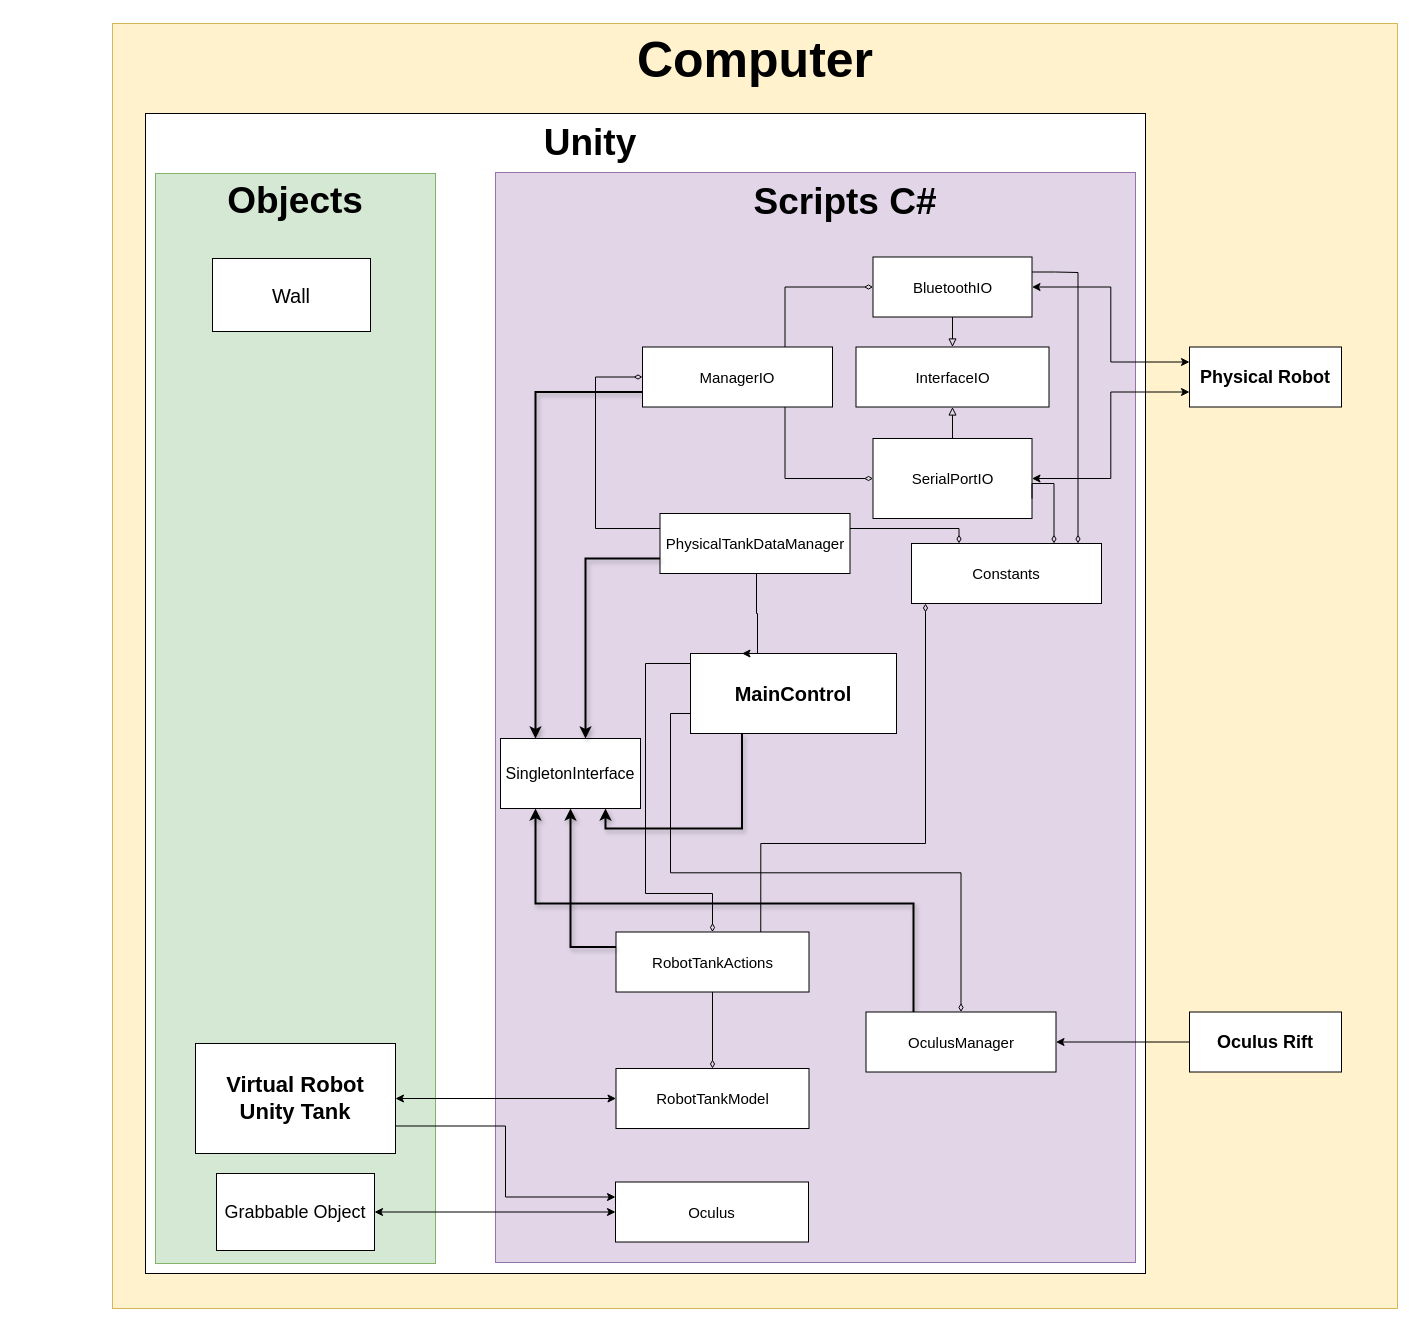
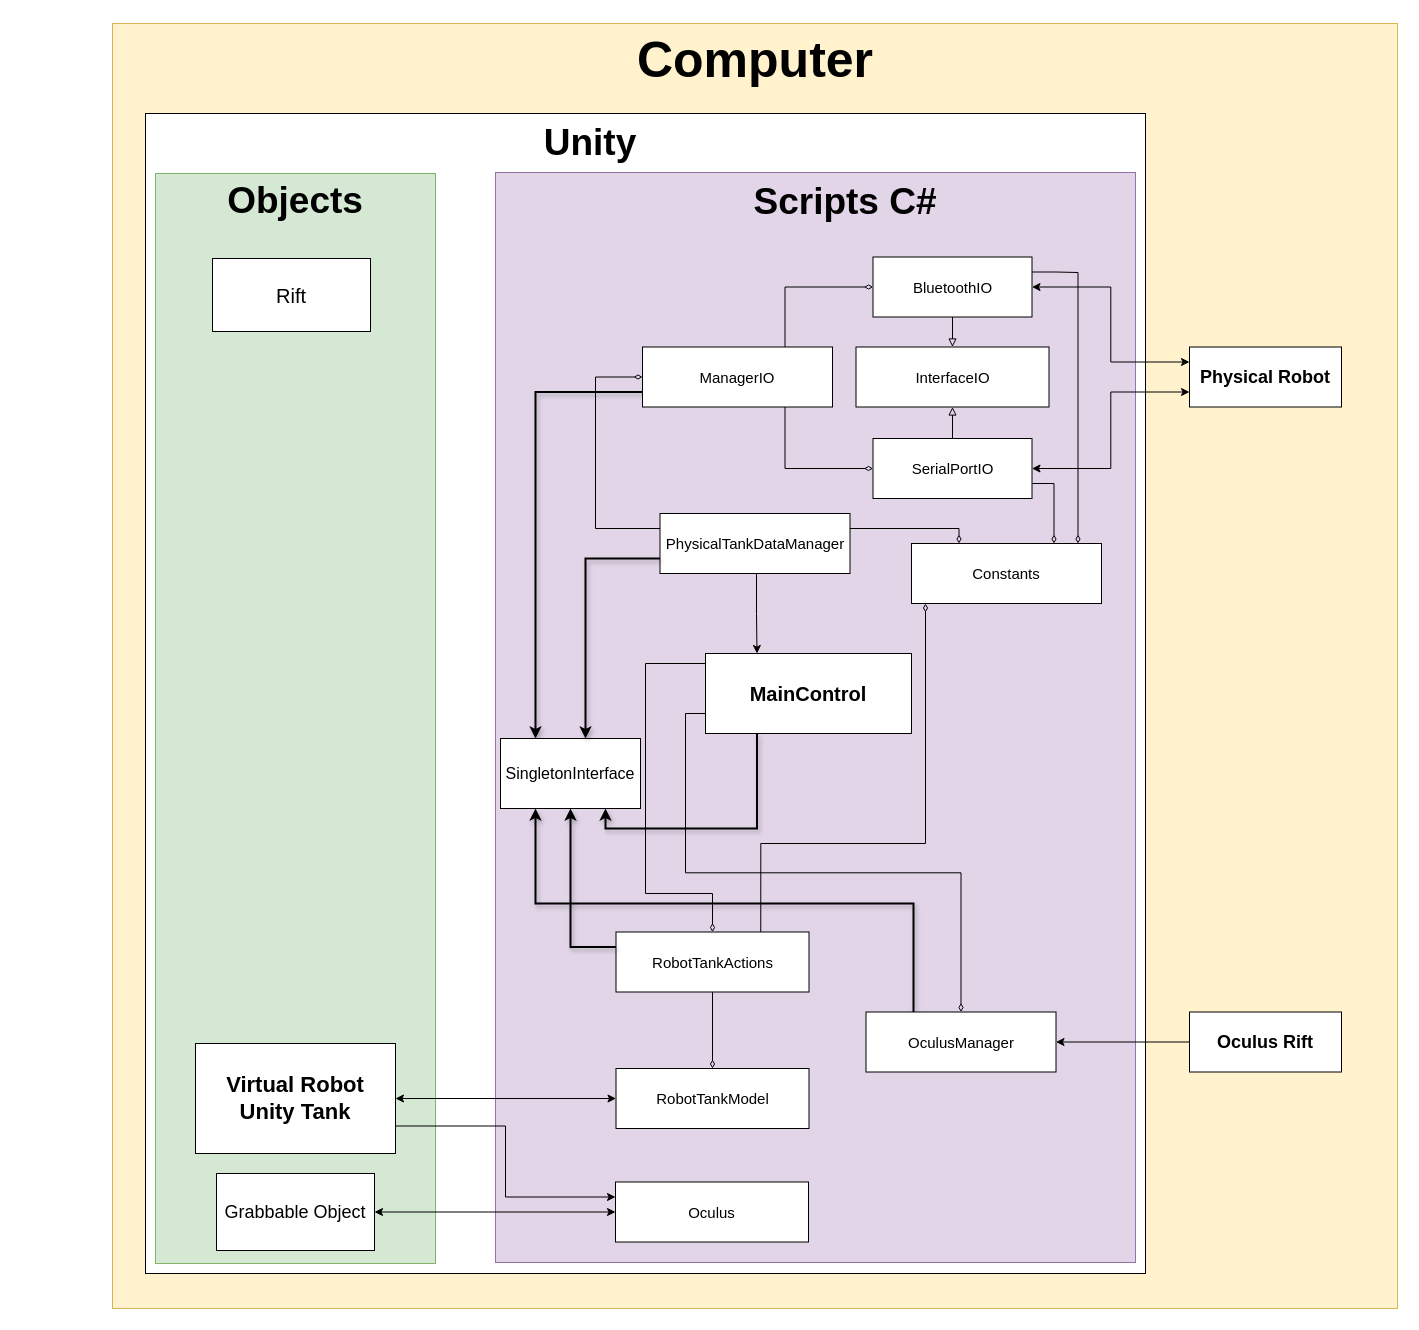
node "Wall": label "Wall" -> "Rift"
node "SerialPortIO": size 159x80 -> 159x60
node "MainControl": moved (794, 694) -> (809, 694)
